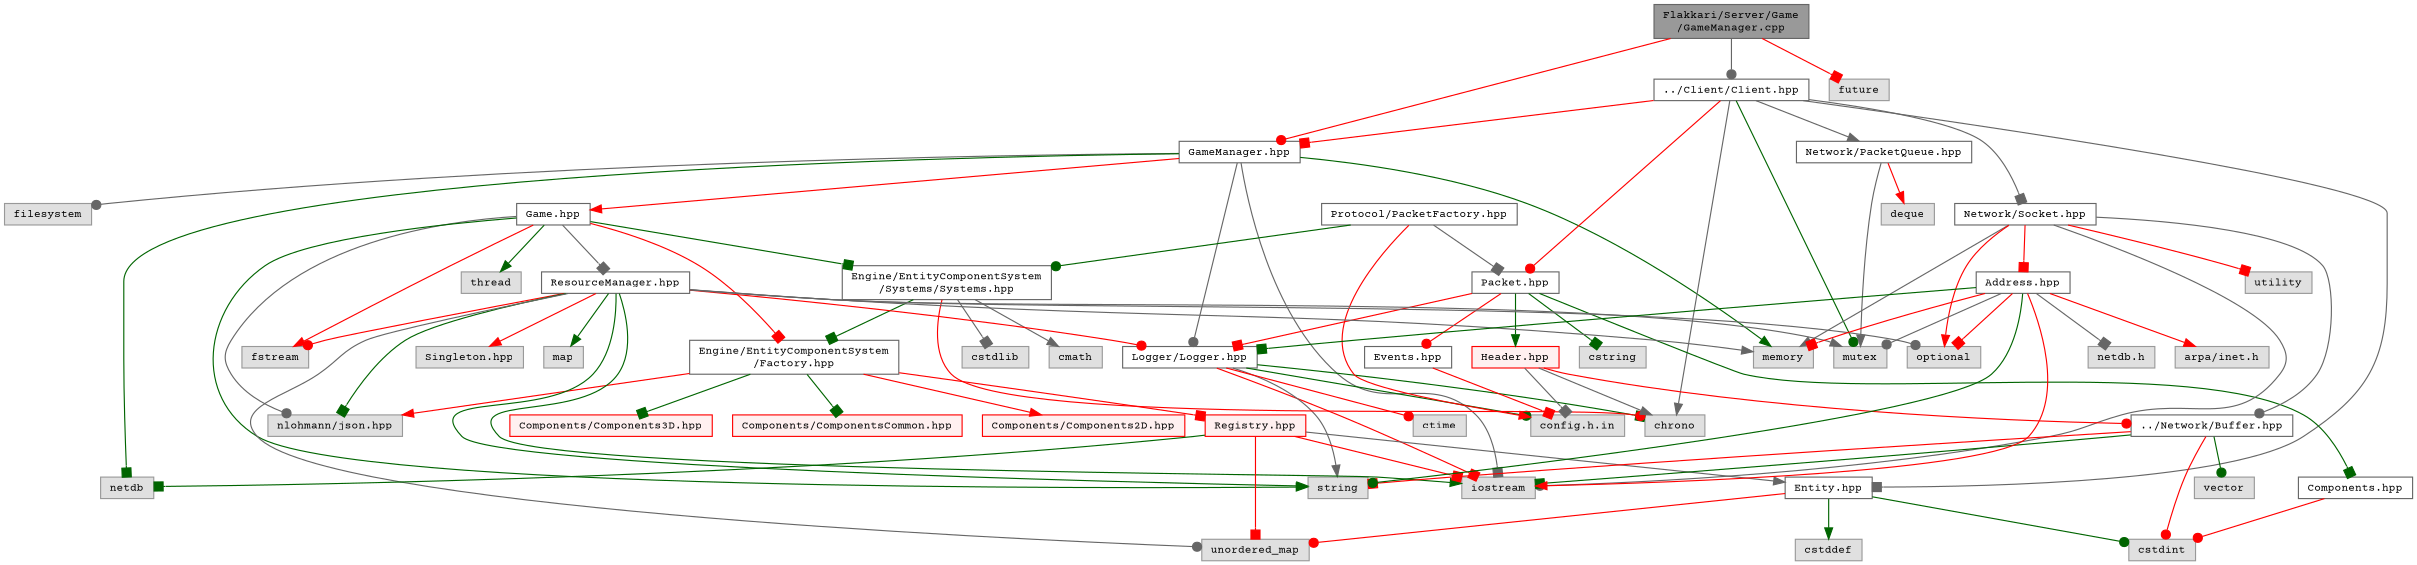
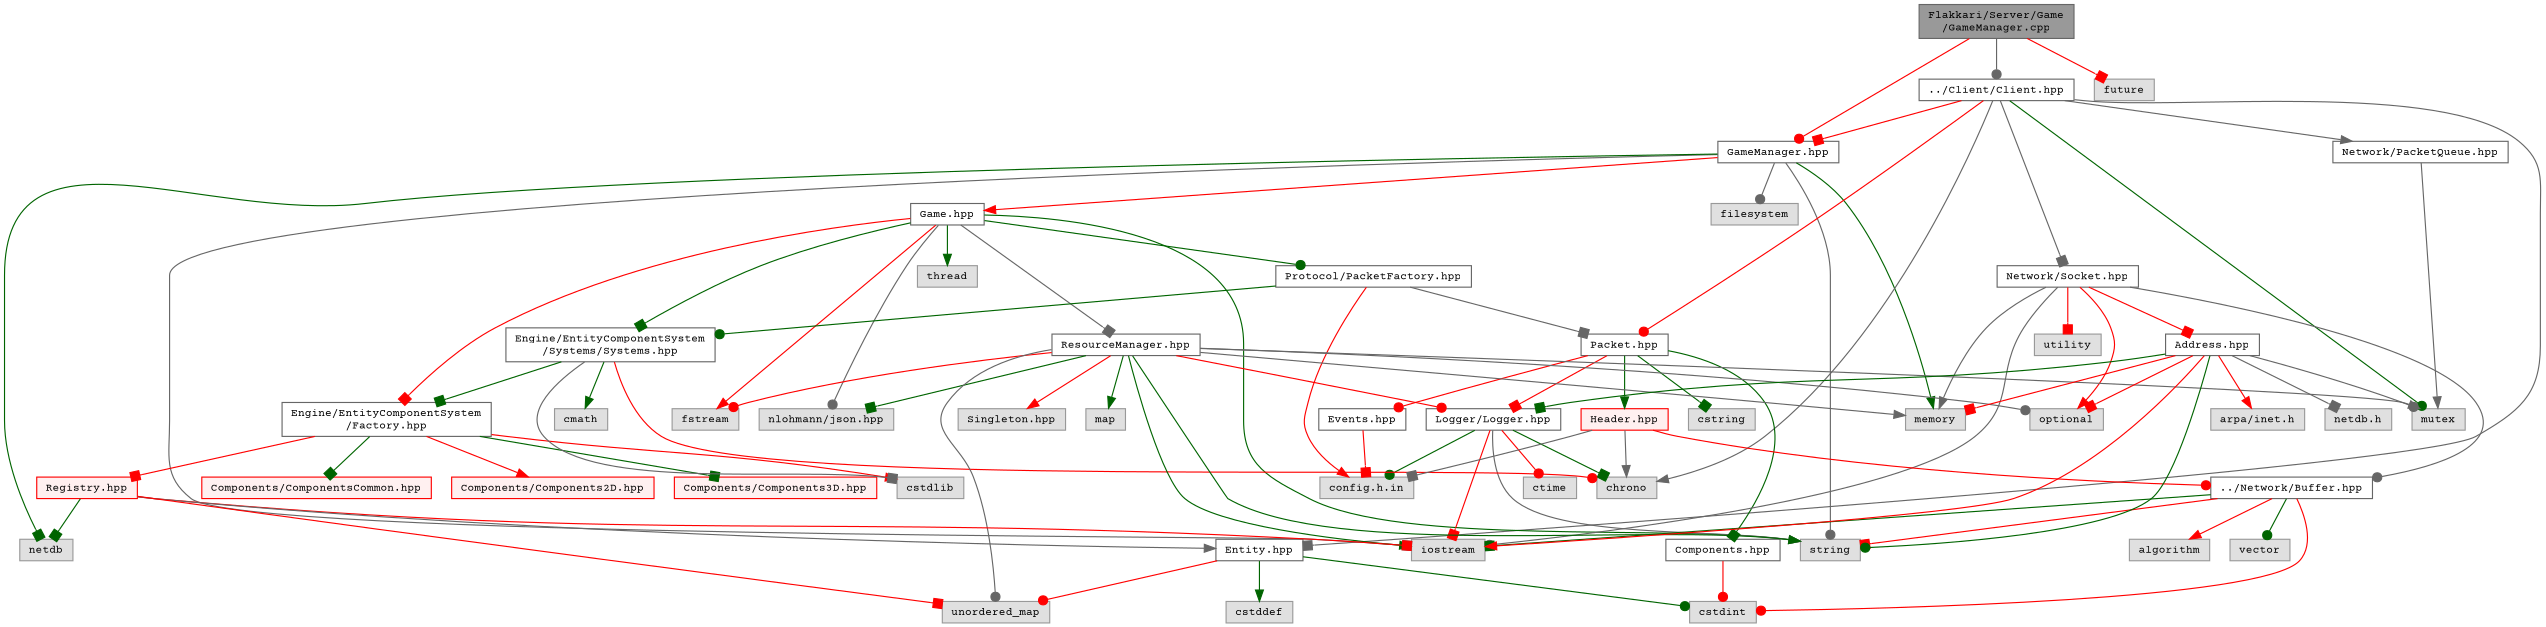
node "deque": removed
edge "Game.hpp" -> "Protocol/PacketFactory.hpp": added
edge "GameManager.hpp" -> "Logger/Logger.hpp": now "GameManager.hpp" -> "string"
edge "Engine/EntityComponentSystem /Systems/Systems.hpp" -> "cmath": color gray40 -> darkgreen
edge "Engine/EntityComponentSystem /Factory.hpp" -> "nlohmann/json.hpp": now "Engine/EntityComponentSystem /Factory.hpp" -> "cstdlib"
node "algorithm": added
